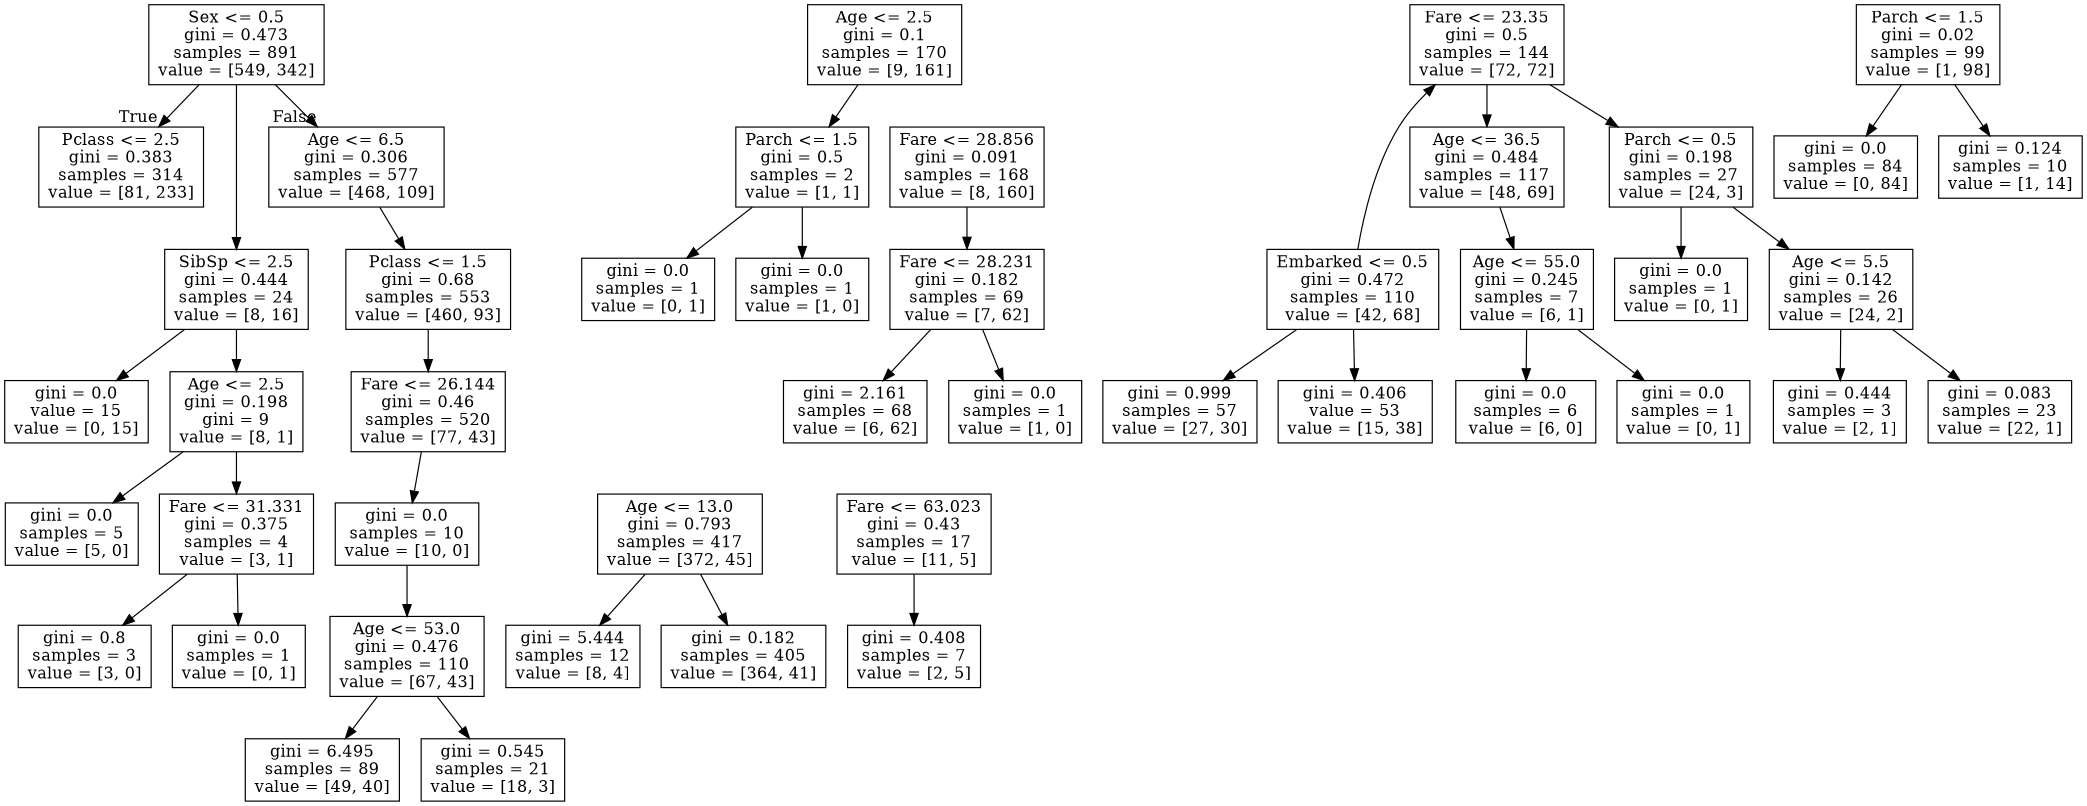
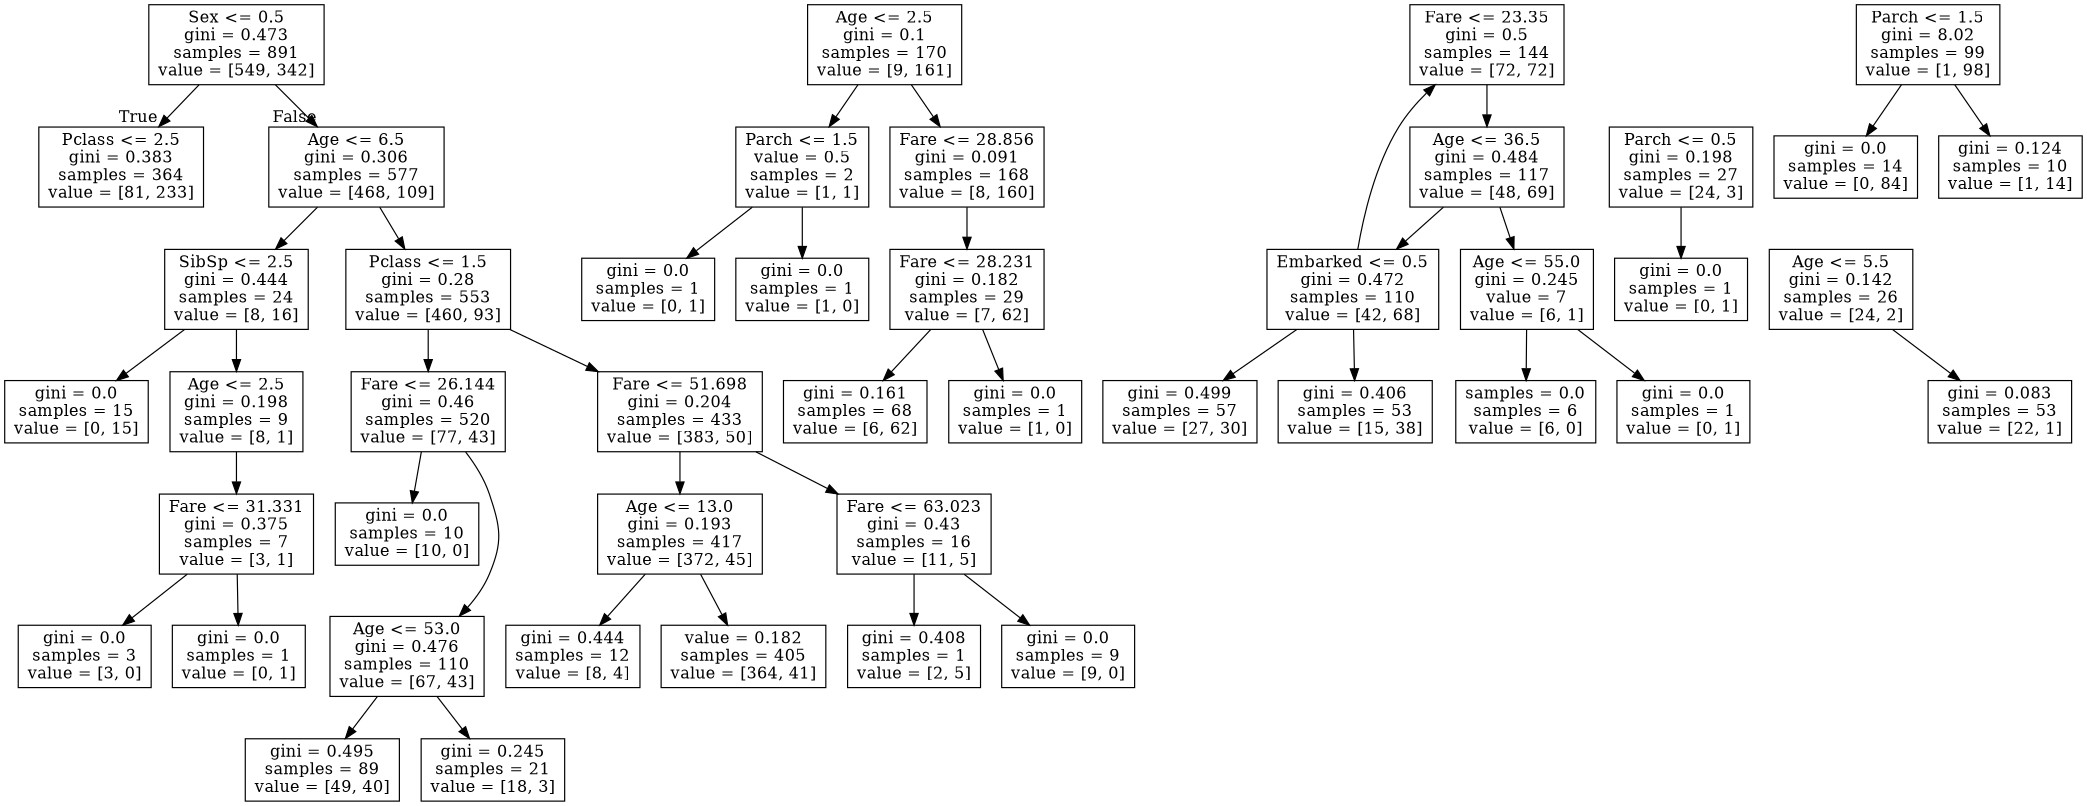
node "Parch <= 1.5 gini = 0.02 samples = 99 value = [1, 98]": label "Parch <= 1.5 gini = 0.02 samples = 99 value = [1, 98]" -> "Parch <= 1.5 gini = 8.02 samples = 99 value = [1, 98]"
edge "Age <= 2.5 gini = 0.1 samples = 170 value = [9, 161]" -> "Fare <= 28.856 gini = 0.091 samples = 168 value = [8, 160]": added
edge "Fare <= 23.35 gini = 0.5 samples = 144 value = [72, 72]" -> "Parch <= 0.5 gini = 0.198 samples = 27 value = [24, 3]": removed
edge "Sex <= 0.5 gini = 0.473 samples = 891 value = [549, 342]" -> "SibSp <= 2.5 gini = 0.444 samples = 24 value = [8, 16]": now "Age <= 6.5 gini = 0.306 samples = 577 value = [468, 109]" -> "SibSp <= 2.5 gini = 0.444 samples = 24 value = [8, 16]"
node "Pclass <= 2.5 gini = 0.383 samples = 314 value = [81, 233]": label "Pclass <= 2.5 gini = 0.383 samples = 314 value = [81, 233]" -> "Pclass <= 2.5 gini = 0.383 samples = 364 value = [81, 233]"
node "Parch <= 1.5 gini = 0.5 samples = 2 value = [1, 1]": label "Parch <= 1.5 gini = 0.5 samples = 2 value = [1, 1]" -> "Parch <= 1.5 value = 0.5 samples = 2 value = [1, 1]"
node "gini = 0.0 samples = 84 value = [0, 84]": label "gini = 0.0 samples = 84 value = [0, 84]" -> "gini = 0.0 samples = 14 value = [0, 84]"
edge "Age <= 36.5 gini = 0.484 samples = 117 value = [48, 69]" -> "Embarked <= 0.5 gini = 0.472 samples = 110 value = [42, 68]": added
edge "Parch <= 0.5 gini = 0.198 samples = 27 value = [24, 3]" -> "Age <= 5.5 gini = 0.142 samples = 26 value = [24, 2]": removed
node "Pclass <= 1.5 gini = 0.68 samples = 553 value = [460, 93]": label "Pclass <= 1.5 gini = 0.68 samples = 553 value = [460, 93]" -> "Pclass <= 1.5 gini = 0.28 samples = 553 value = [460, 93]"
node "Fare <= 28.231 gini = 0.182 samples = 69 value = [7, 62]": label "Fare <= 28.231 gini = 0.182 samples = 69 value = [7, 62]" -> "Fare <= 28.231 gini = 0.182 samples = 29 value = [7, 62]"
node "Age <= 55.0 gini = 0.245 samples = 7 value = [6, 1]": label "Age <= 55.0 gini = 0.245 samples = 7 value = [6, 1]" -> "Age <= 55.0 gini = 0.245 value = 7 value = [6, 1]"
node "gini = 0.0 value = 15 value = [0, 15]": label "gini = 0.0 value = 15 value = [0, 15]" -> "gini = 0.0 samples = 15 value = [0, 15]"
node "Age <= 2.5 gini = 0.198 gini = 9 value = [8, 1]": label "Age <= 2.5 gini = 0.198 gini = 9 value = [8, 1]" -> "Age <= 2.5 gini = 0.198 samples = 9 value = [8, 1]"
node "Fare <= 51.698 gini = 0.204 samples = 433 value = [383, 50]": added
node "gini = 2.161 samples = 68 value = [6, 62]": label "gini = 2.161 samples = 68 value = [6, 62]" -> "gini = 0.161 samples = 68 value = [6, 62]"
node "gini = 0.999 samples = 57 value = [27, 30]": label "gini = 0.999 samples = 57 value = [27, 30]" -> "gini = 0.499 samples = 57 value = [27, 30]"
node "gini = 0.406 value = 53 value = [15, 38]": label "gini = 0.406 value = 53 value = [15, 38]" -> "gini = 0.406 samples = 53 value = [15, 38]"
node "gini = 0.0 samples = 6 value = [6, 0]": label "gini = 0.0 samples = 6 value = [6, 0]" -> "samples = 0.0 samples = 6 value = [6, 0]"
node "gini = 0.444 samples = 3 value = [2, 1]": removed
node "gini = 0.083 samples = 23 value = [22, 1]": label "gini = 0.083 samples = 23 value = [22, 1]" -> "gini = 0.083 samples = 53 value = [22, 1]"
node "gini = 0.0 samples = 5 value = [5, 0]": removed
node "Fare <= 31.331 gini = 0.375 samples = 4 value = [3, 1]": label "Fare <= 31.331 gini = 0.375 samples = 4 value = [3, 1]" -> "Fare <= 31.331 gini = 0.375 samples = 7 value = [3, 1]"
node "Age <= 13.0 gini = 0.793 samples = 417 value = [372, 45]": label "Age <= 13.0 gini = 0.793 samples = 417 value = [372, 45]" -> "Age <= 13.0 gini = 0.193 samples = 417 value = [372, 45]"
node "Fare <= 63.023 gini = 0.43 samples = 17 value = [11, 5]": label "Fare <= 63.023 gini = 0.43 samples = 17 value = [11, 5]" -> "Fare <= 63.023 gini = 0.43 samples = 16 value = [11, 5]"
edge "gini = 0.0 samples = 10 value = [10, 0]" -> "Age <= 53.0 gini = 0.476 samples = 110 value = [67, 43]": now "Fare <= 26.144 gini = 0.46 samples = 520 value = [77, 43]" -> "Age <= 53.0 gini = 0.476 samples = 110 value = [67, 43]"
node "gini = 0.8 samples = 3 value = [3, 0]": label "gini = 0.8 samples = 3 value = [3, 0]" -> "gini = 0.0 samples = 3 value = [3, 0]"
node "gini = 5.444 samples = 12 value = [8, 4]": label "gini = 5.444 samples = 12 value = [8, 4]" -> "gini = 0.444 samples = 12 value = [8, 4]"
node "gini = 0.182 samples = 405 value = [364, 41]": label "gini = 0.182 samples = 405 value = [364, 41]" -> "value = 0.182 samples = 405 value = [364, 41]"
node "gini = 0.408 samples = 7 value = [2, 5]": label "gini = 0.408 samples = 7 value = [2, 5]" -> "gini = 0.408 samples = 1 value = [2, 5]"
node "gini = 0.0 samples = 9 value = [9, 0]": added
node "gini = 6.495 samples = 89 value = [49, 40]": label "gini = 6.495 samples = 89 value = [49, 40]" -> "gini = 0.495 samples = 89 value = [49, 40]"
node "gini = 0.545 samples = 21 value = [18, 3]": label "gini = 0.545 samples = 21 value = [18, 3]" -> "gini = 0.245 samples = 21 value = [18, 3]"
